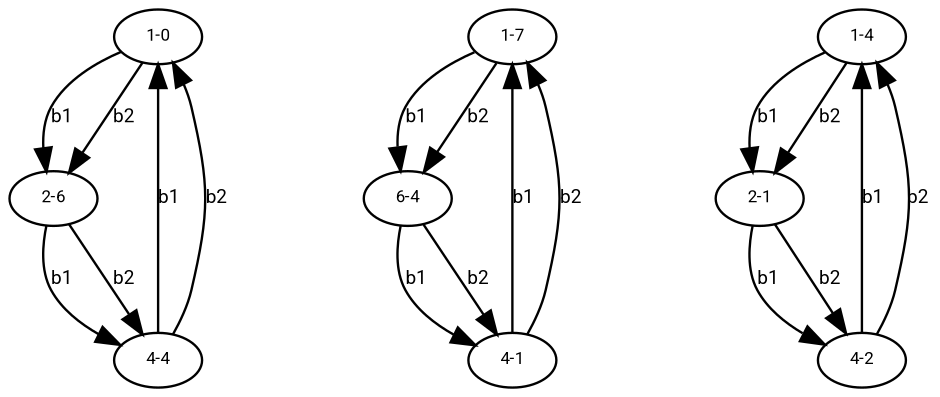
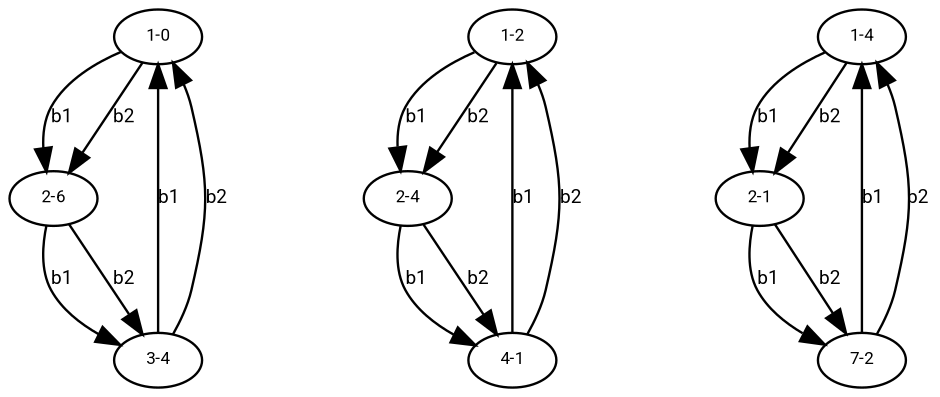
node "1-7": label "1-7" -> "1-2"
node "6-4": label "6-4" -> "2-4"
node "4-4": label "4-4" -> "3-4"
node "4-2": label "4-2" -> "7-2"
